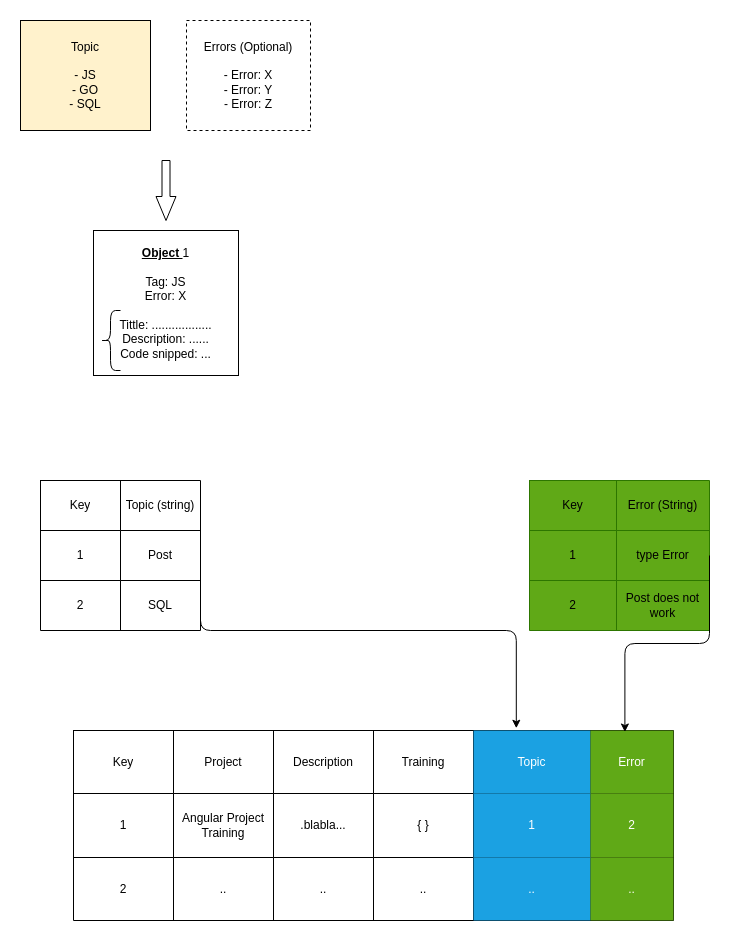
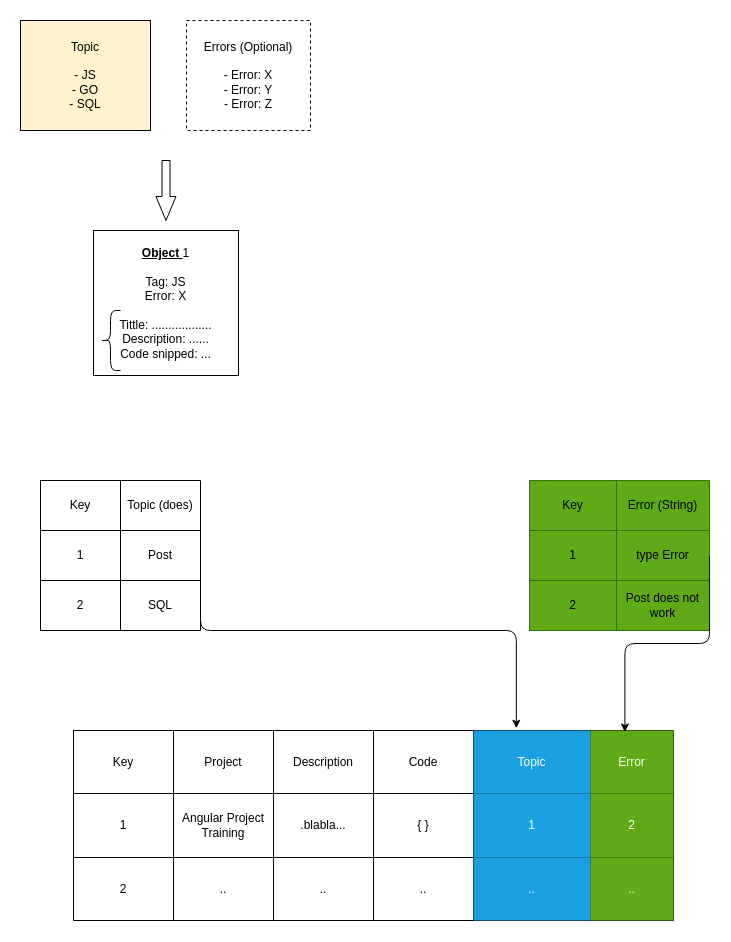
node "Topic (string)": label "Topic (string)" -> "Topic (does)"
node "Training": label "Training" -> "Code"
